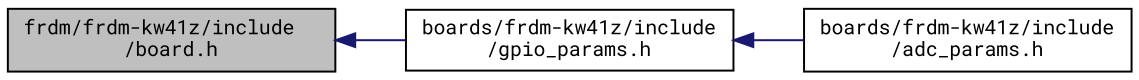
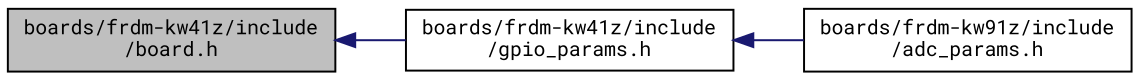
node "frdm/frdm-kw41z/include /board.h": label "frdm/frdm-kw41z/include /board.h" -> "boards/frdm-kw41z/include /board.h"
node "boards/frdm-kw41z/include /adc_params.h": label "boards/frdm-kw41z/include /adc_params.h" -> "boards/frdm-kw91z/include /adc_params.h"
